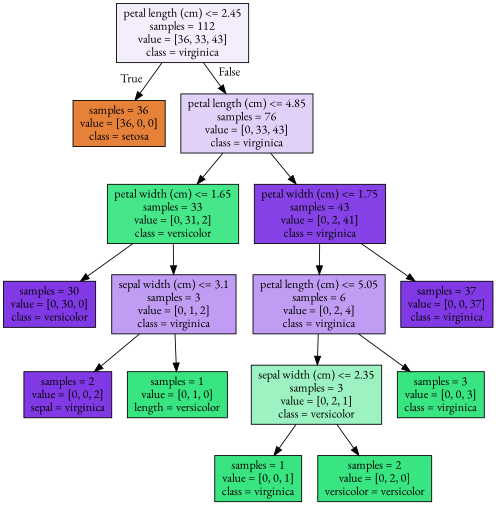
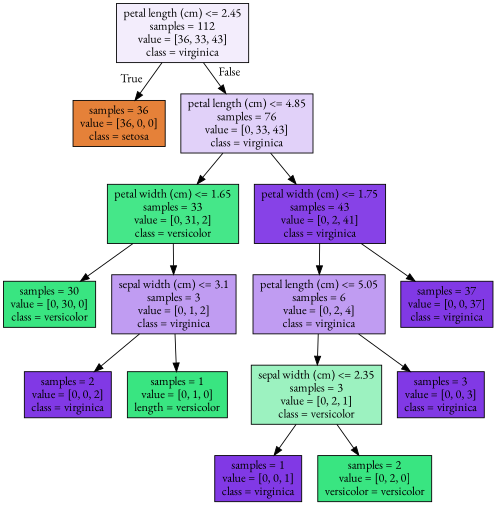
node "samples = 30 value = [0, 30, 0] class = versicolor": fillcolor #8139e5ff -> #39e581ff
node "samples = 2 value = [0, 0, 2] sepal = virginica": label "samples = 2 value = [0, 0, 2] sepal = virginica" -> "samples = 2 value = [0, 0, 2] class = virginica"
node "samples = 3 value = [0, 0, 3] class = virginica": fillcolor #39e581ff -> #8139e5ff
node "samples = 1 value = [0, 0, 1] class = virginica": fillcolor #39e581ff -> #8139e5ff
